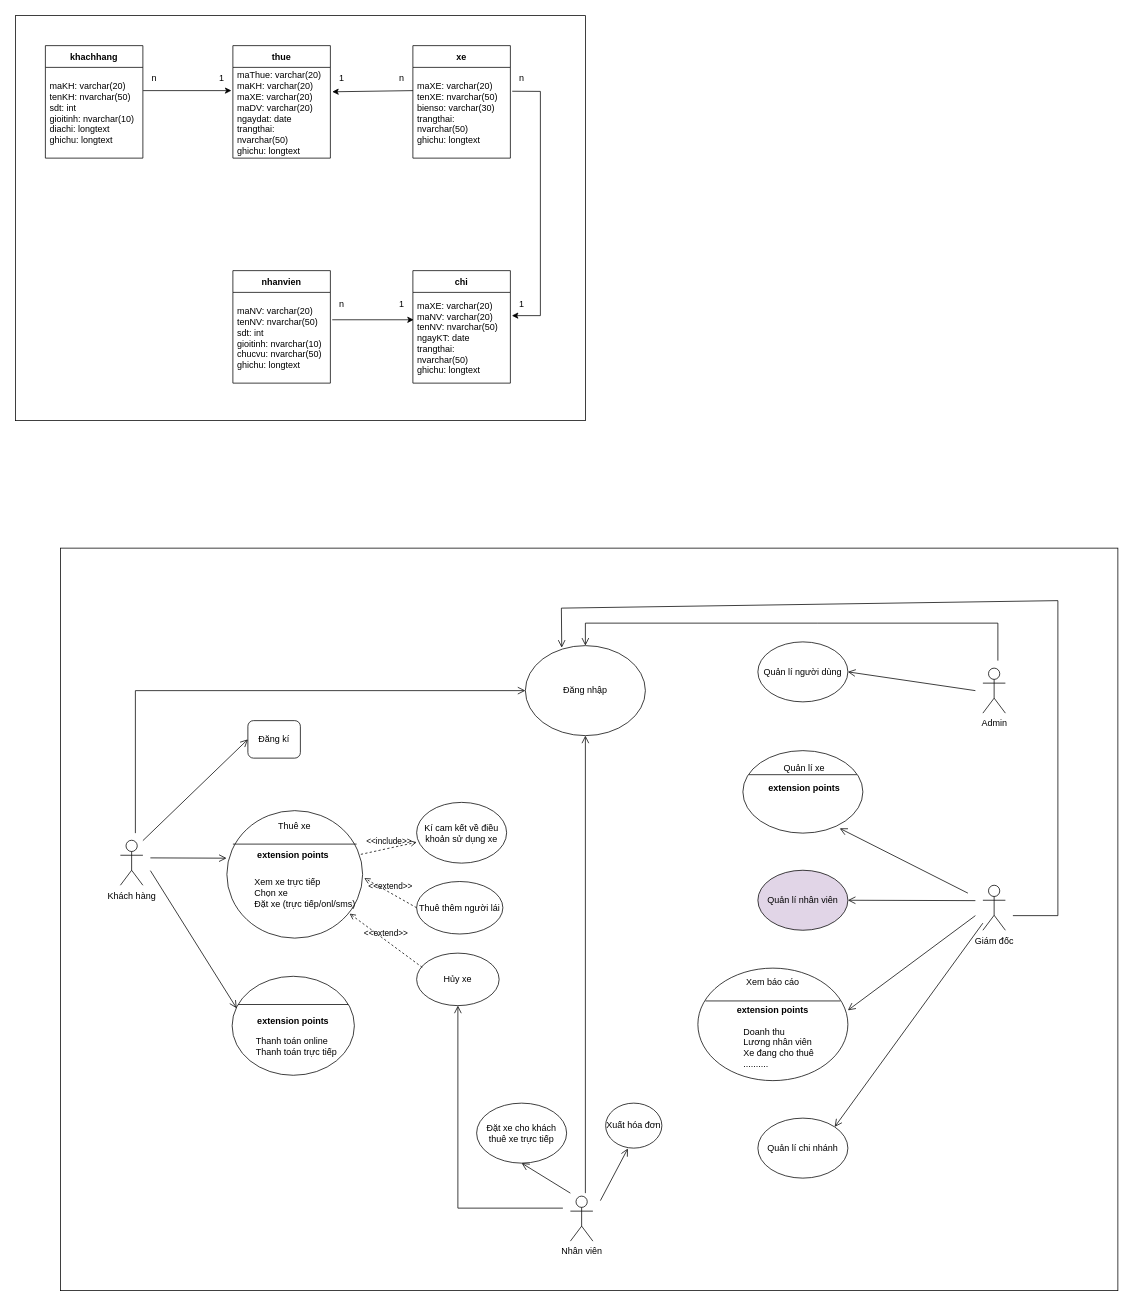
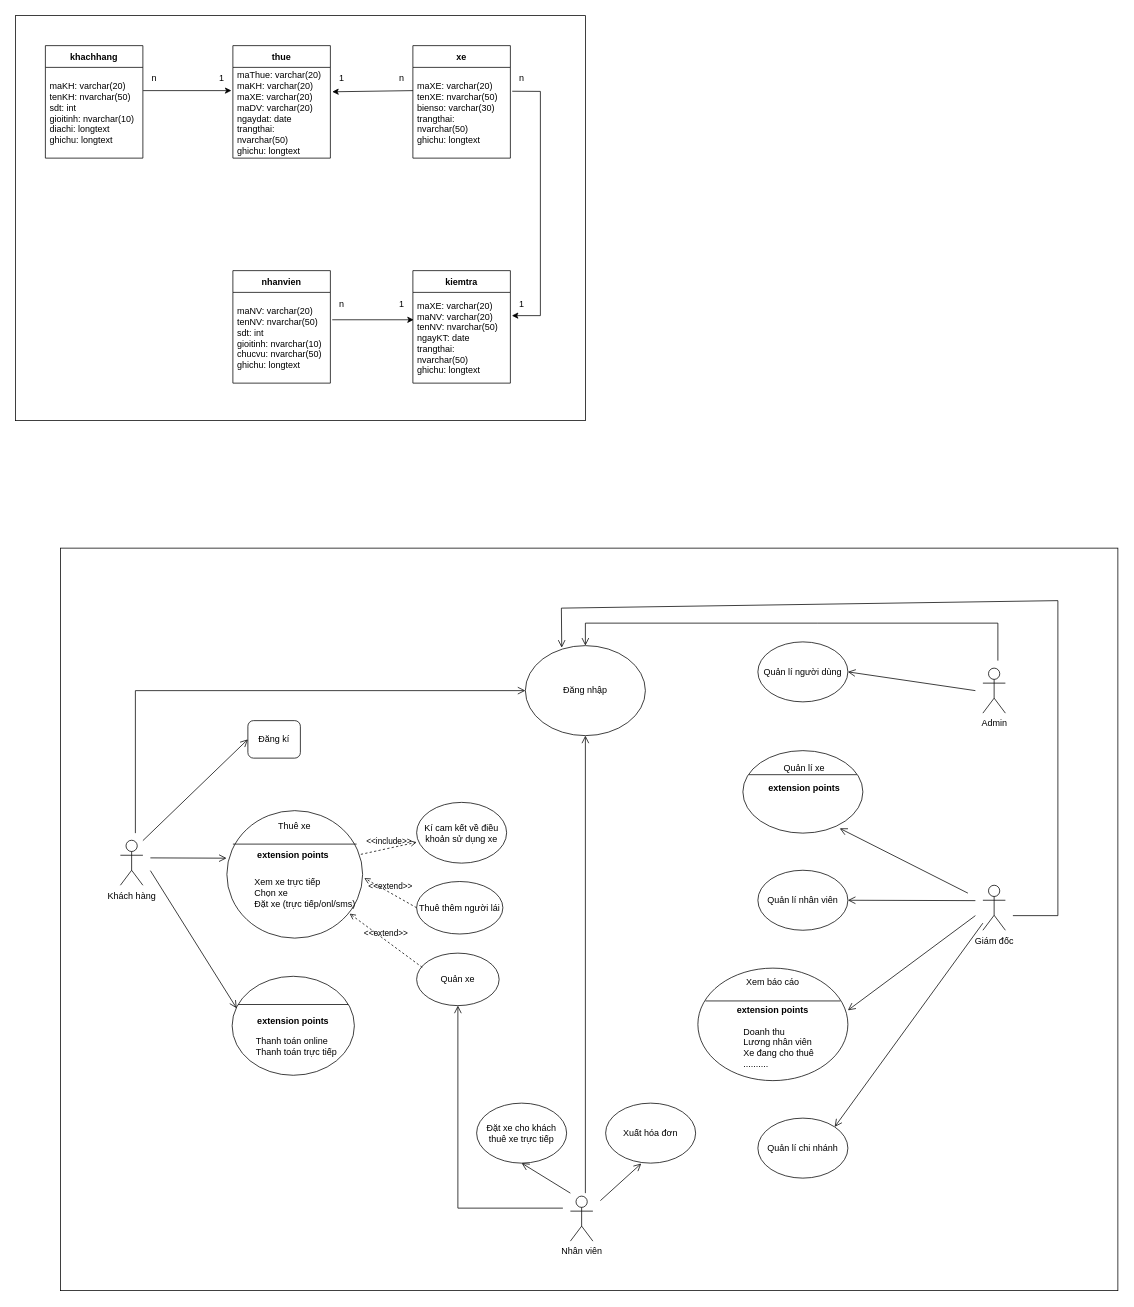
node "chi": label "chi" -> "kiemtra"
node "Quản lí nhân viên": fillcolor #e1d5e7 -> #ffffff
node "Hủy xe": label "Hủy xe" -> "Quản xe"
node "Xuất hóa đơn": size 56x45 -> 90x60
